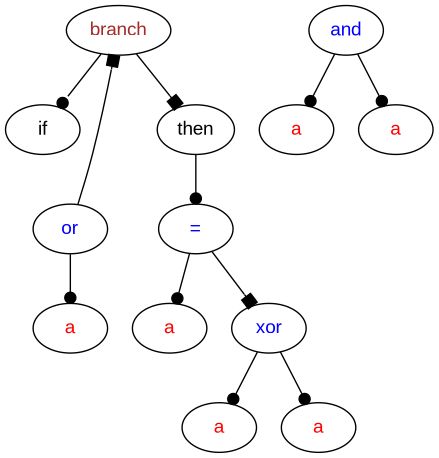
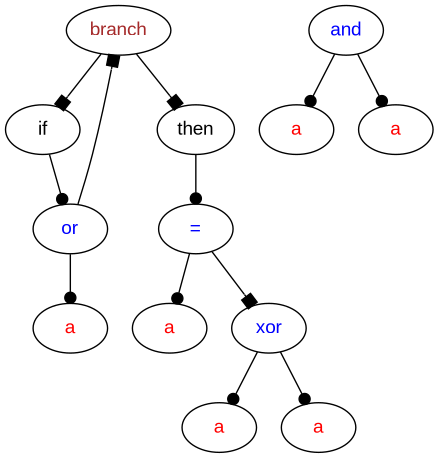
edge "branch" -> "if": arrowhead dot -> box
edge "if" -> "or": added
